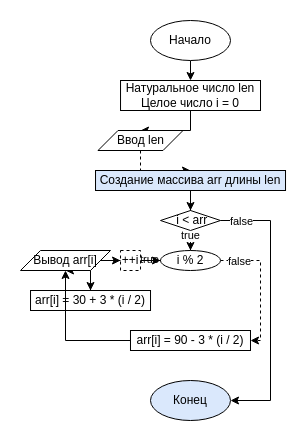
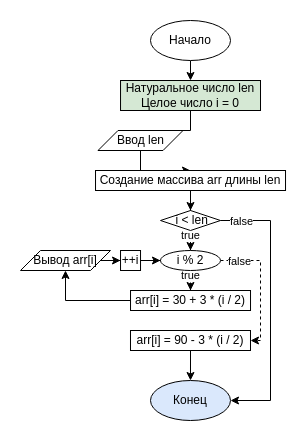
node "Натуральное число len Целое число i = 0": fillcolor #ffffff -> #d5e8d4
edge "Натуральное число len Целое число i = 0" -> "Ввод len": arrowhead classic -> none
edge "Ввод len" -> "Создание массива arr длины len": style dashed -> solid
node "Создание массива arr длины len": fillcolor #dae8fc -> #ffffff
node "i < arr": label "i < arr" -> "i < len"
node "++i": style dashed -> solid
node "arr[i] = 30 + 3 * (i / 2)": moved (91, 301) -> (191, 301)
edge "arr[i] = 90 - 3 * (i / 2)" -> "Вывод arr[i]": now "arr[i] = 90 - 3 * (i / 2)" -> "Конец"
